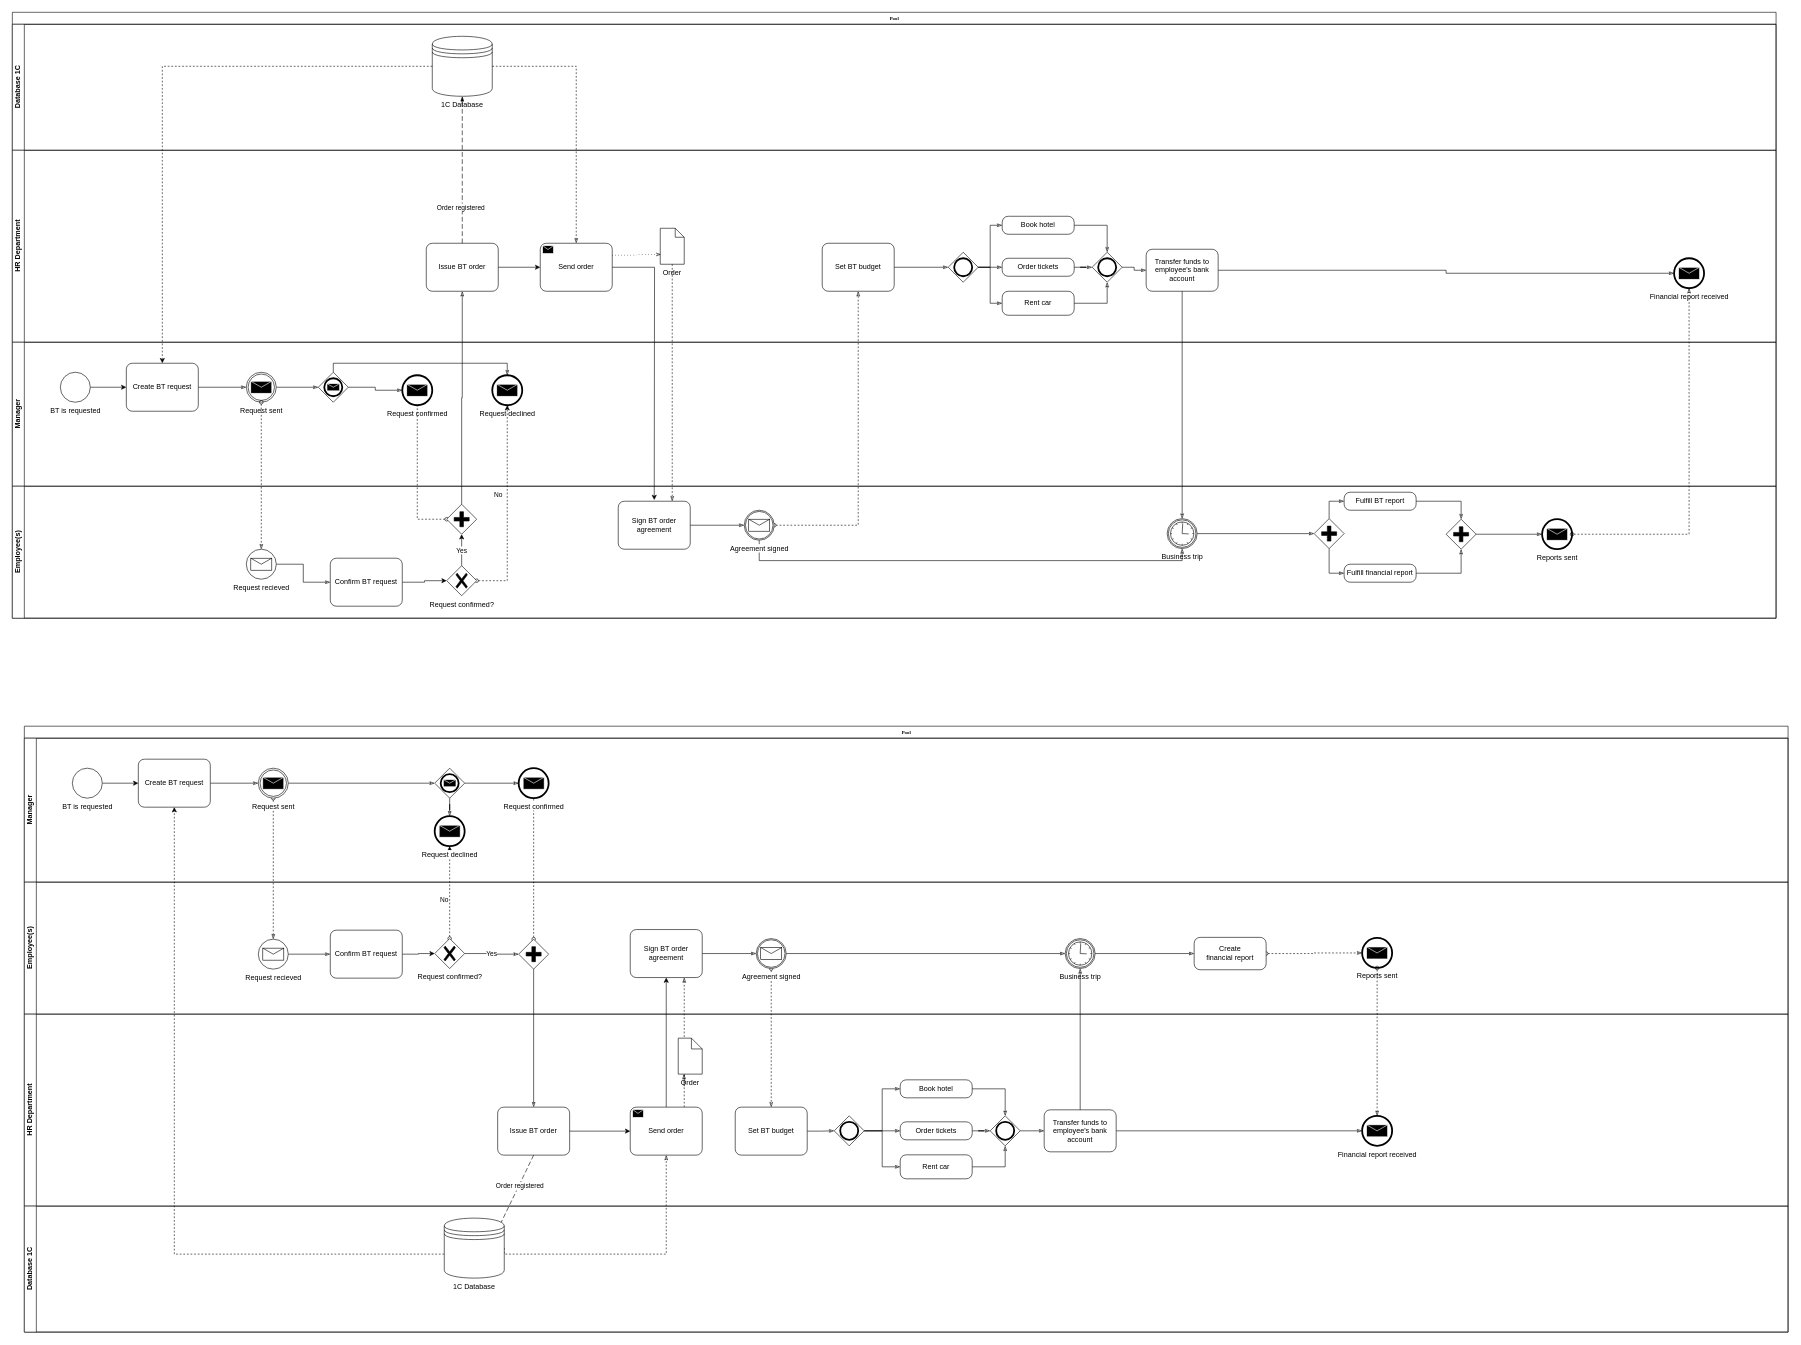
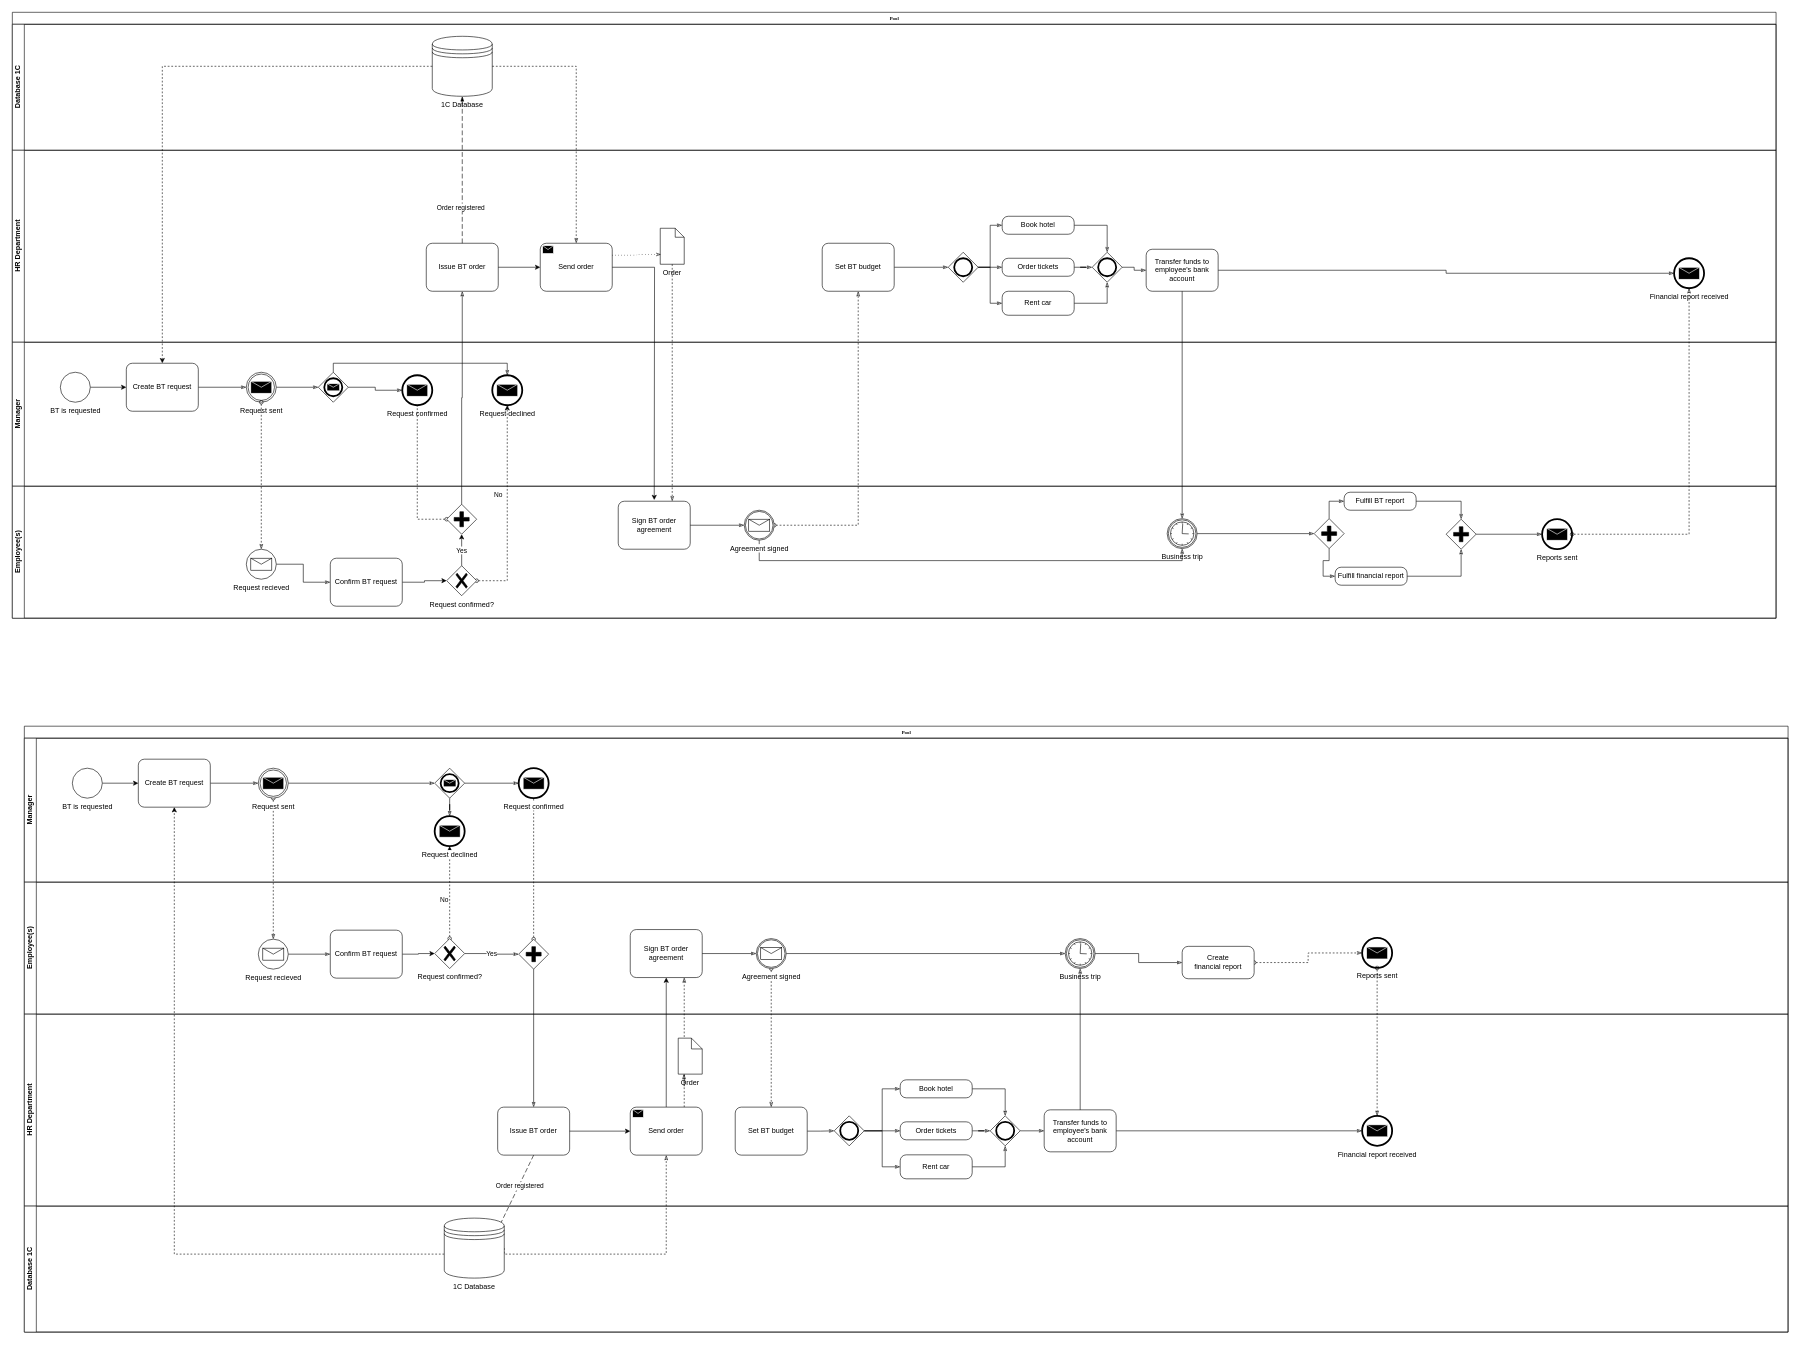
node "Fulfill financial report": moved (1380, 573) -> (1371, 576)
node "Create financial report": moved (1230, 954) -> (1218, 963)
